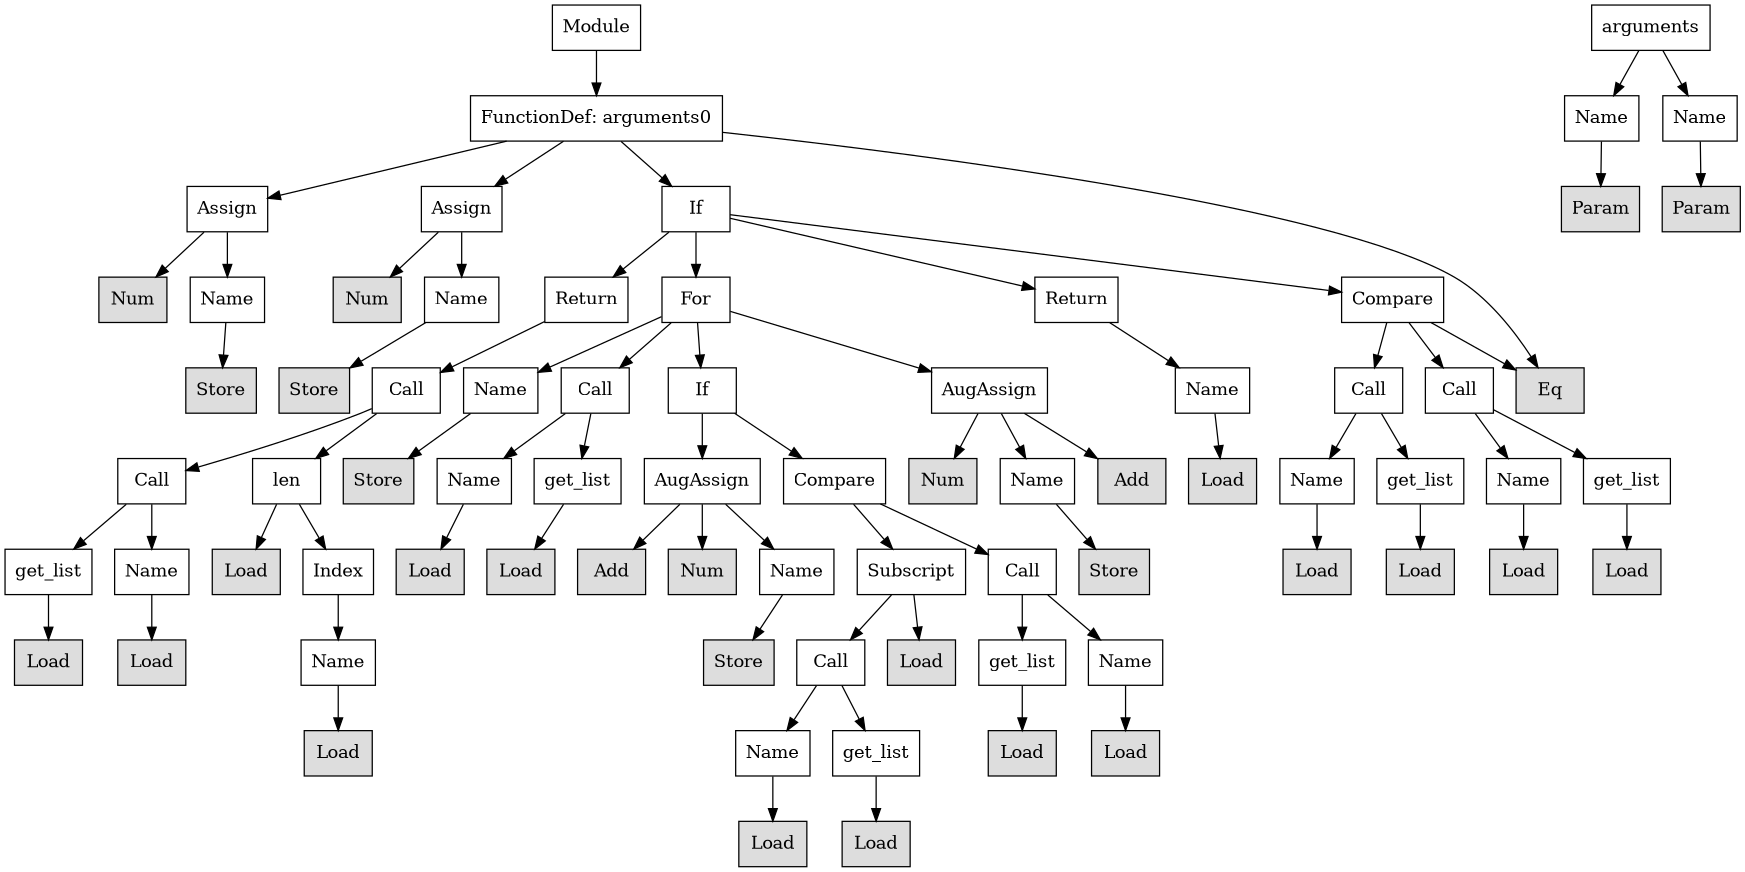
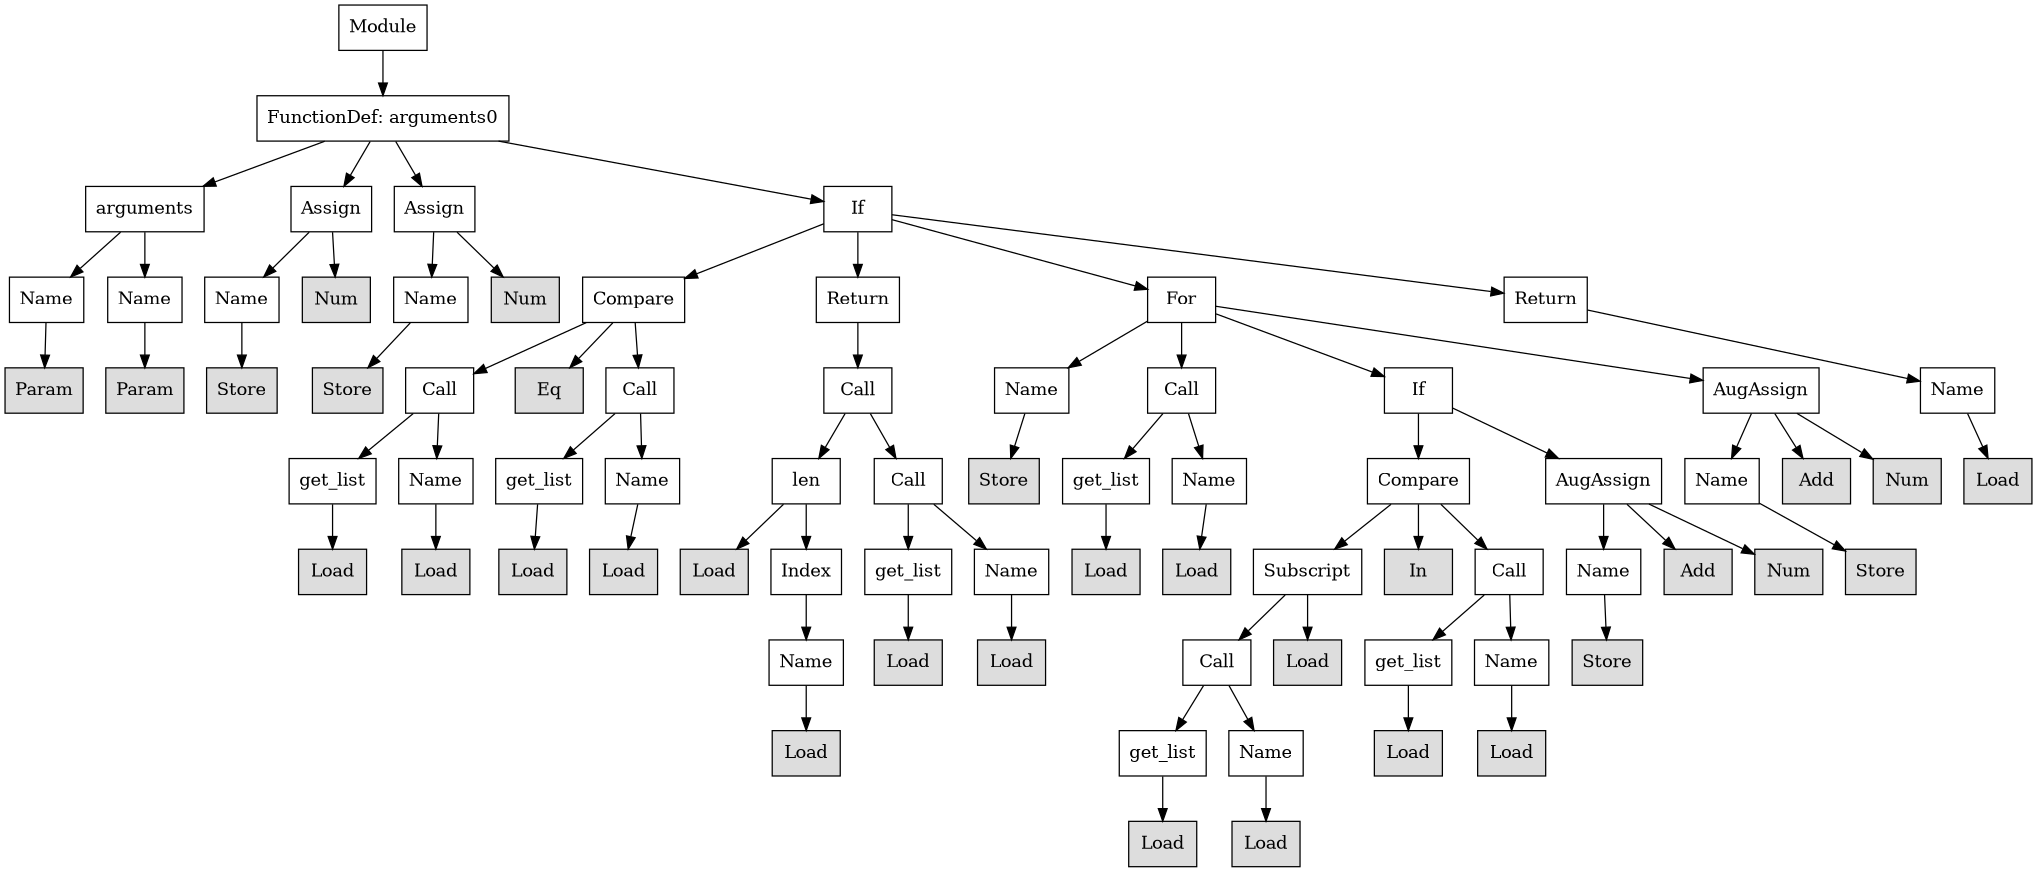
edge "FunctionDef: arguments0" -> "Eq": now "FunctionDef: arguments0" -> "arguments"
node "In": added
